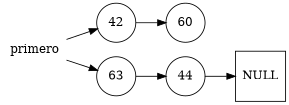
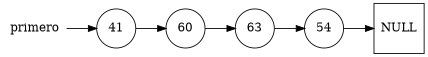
node "42": label "42" -> "41"
edge "primero" -> "63": now "60" -> "63"
node "44": label "44" -> "54"
